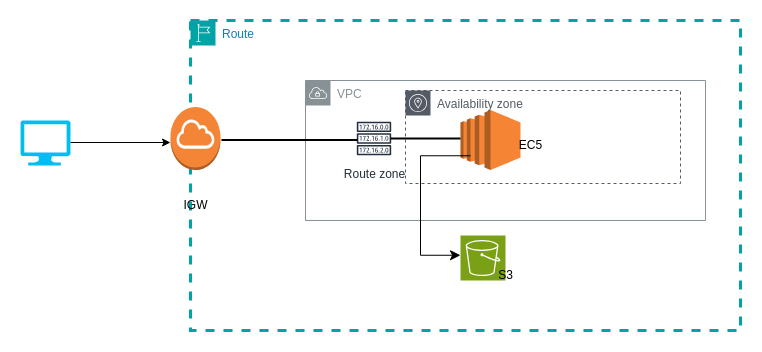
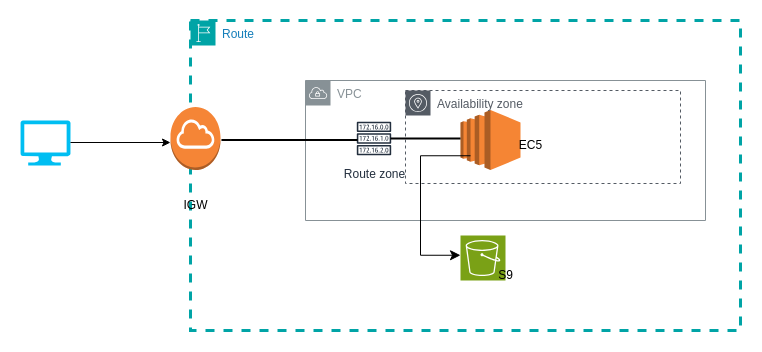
node "S3": label "S3" -> "S9"
